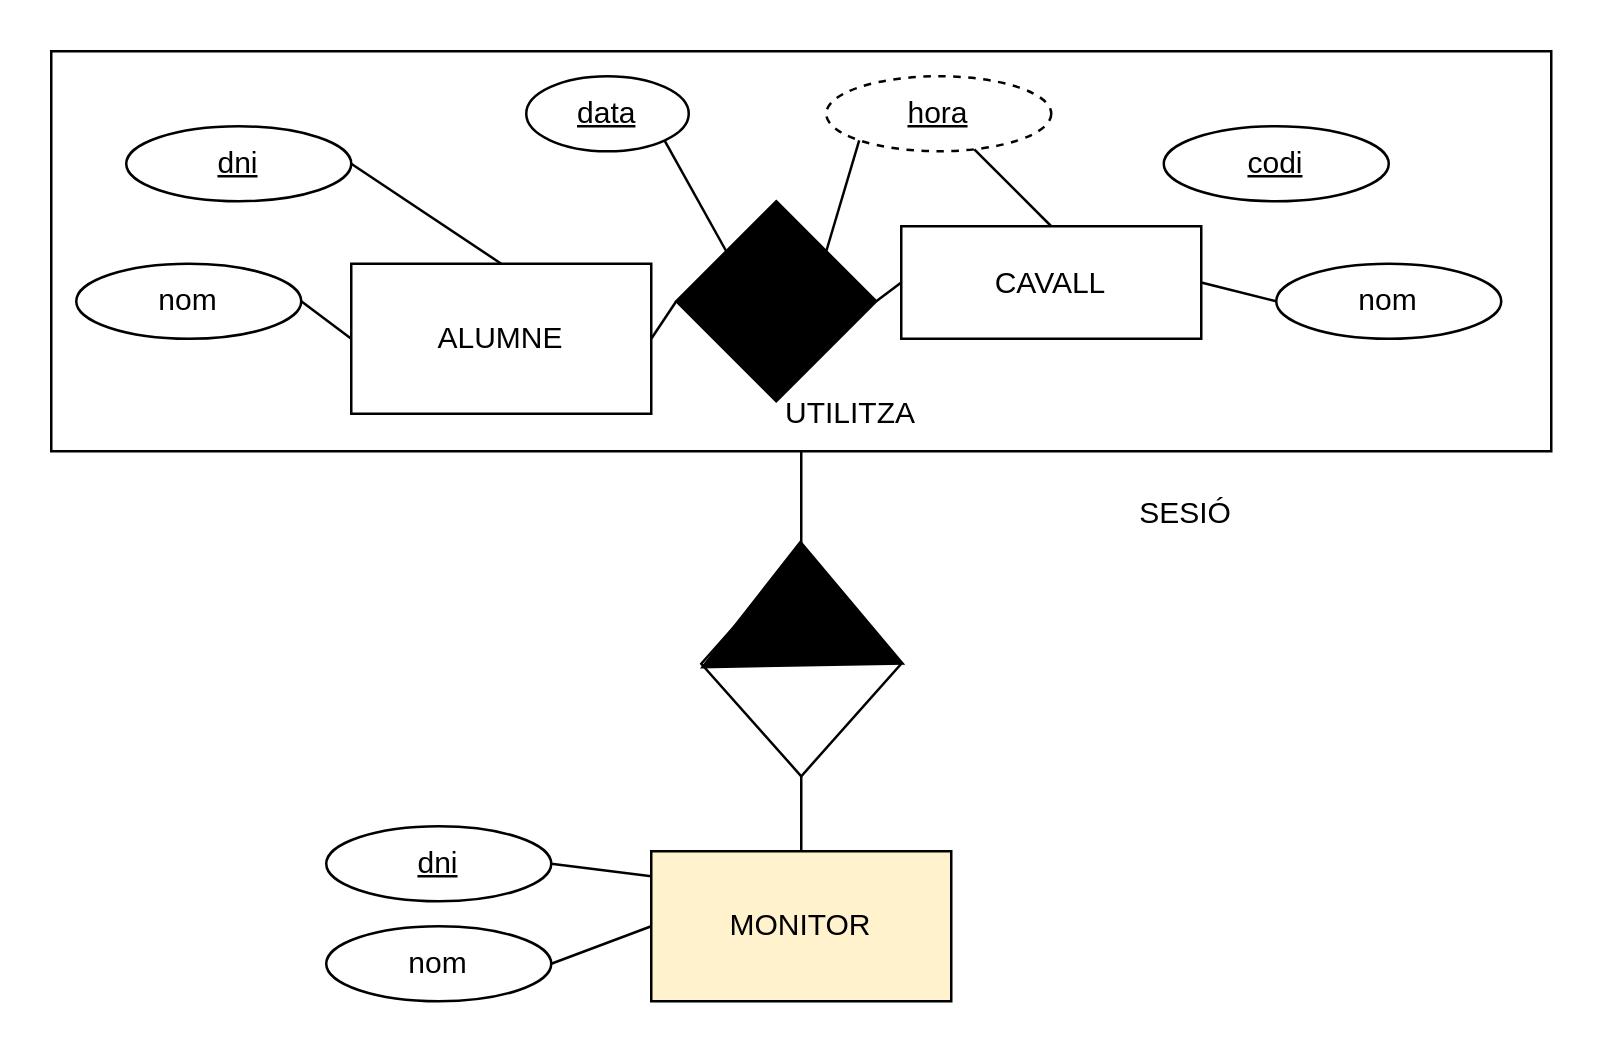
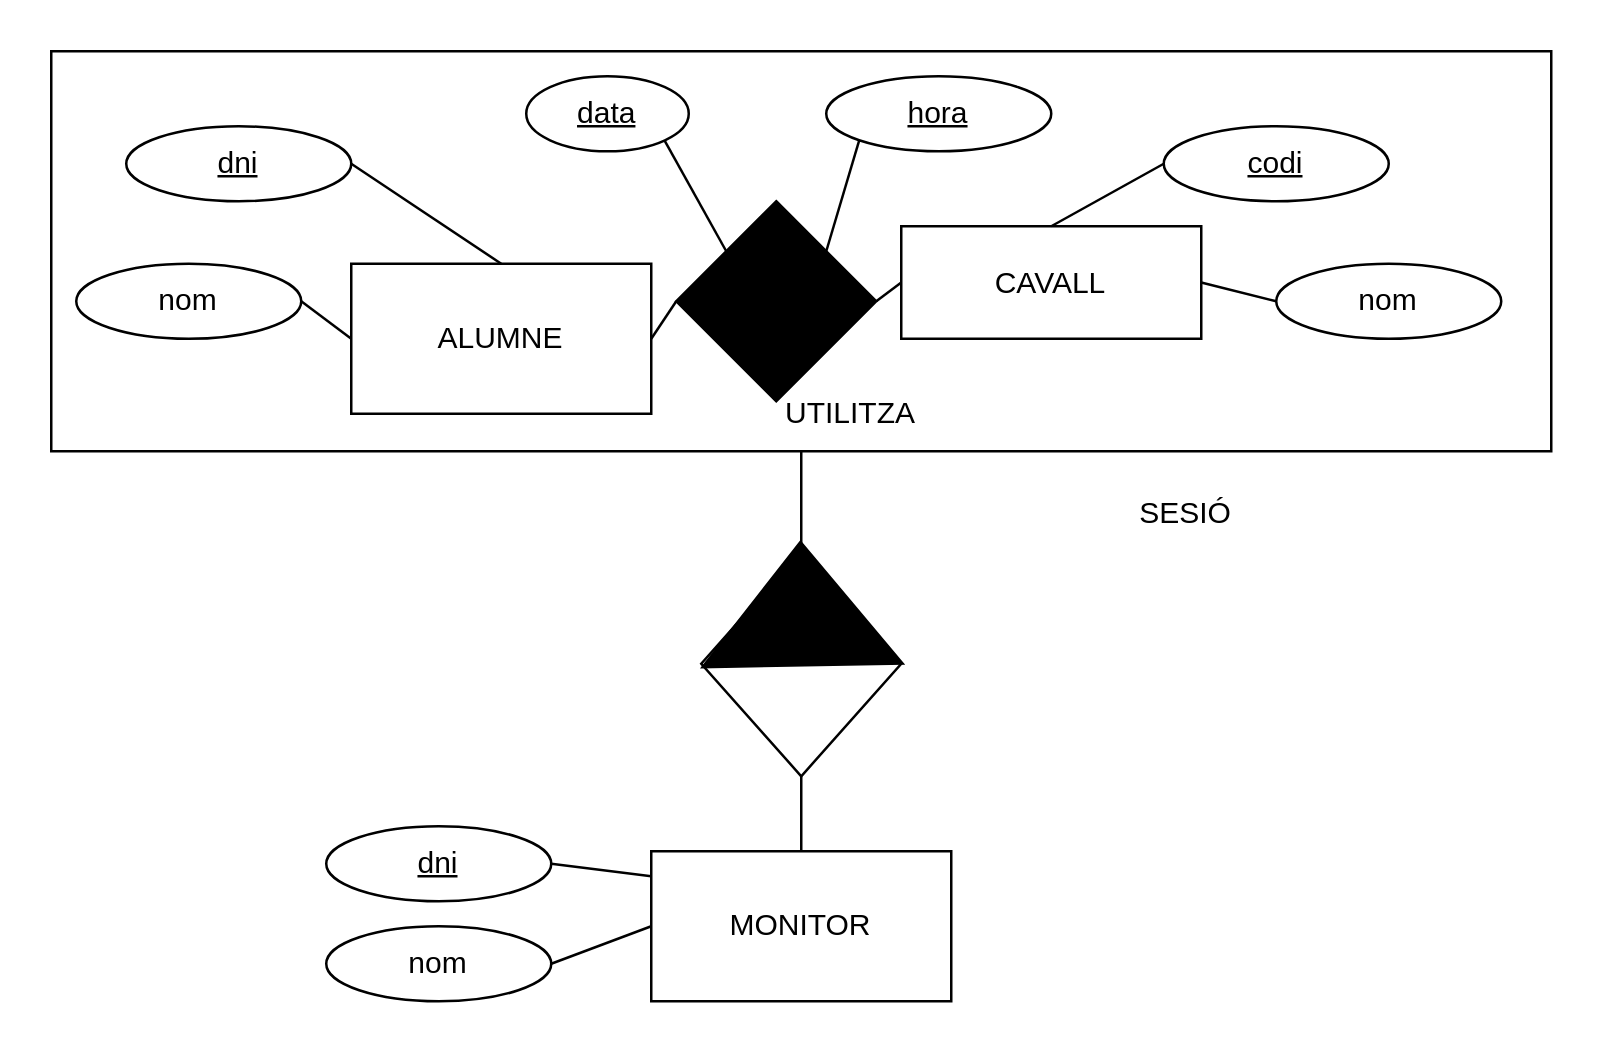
node "hora": style dashed -> solid
edge "hora" -- "CAVALL": now "codi" -- "CAVALL"
node "MONITOR": fillcolor #fff2cc -> #ffffff
